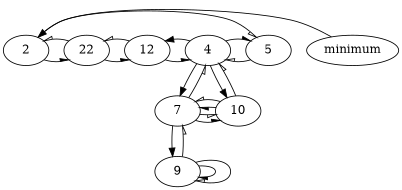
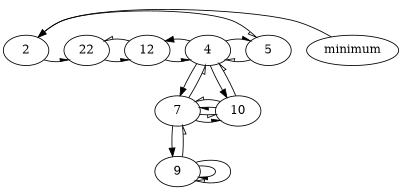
edge "22" -> "2": removed
